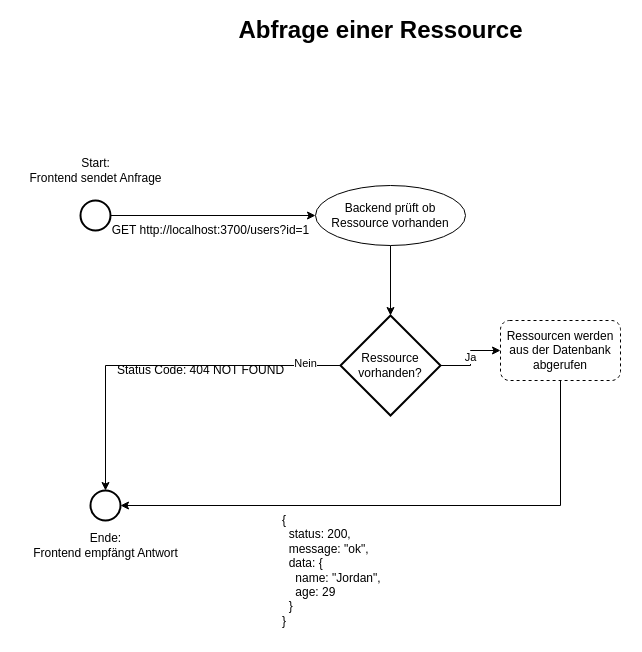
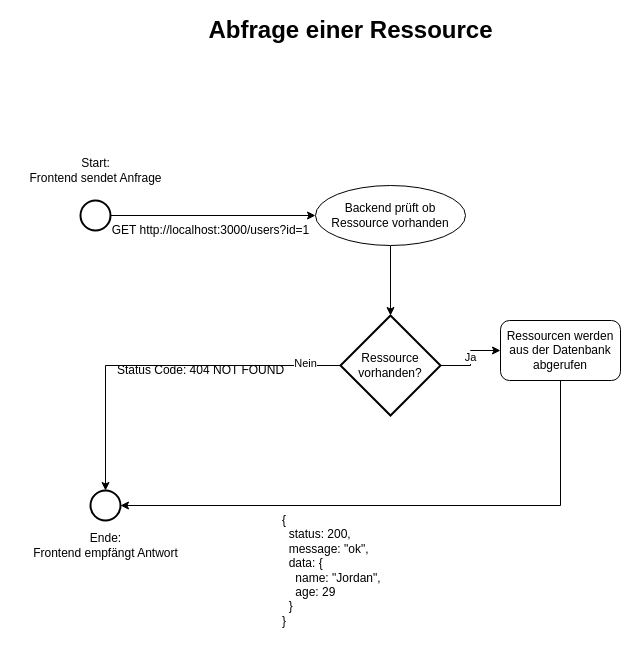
node "Abfrage einer Ressource": moved (381, 31) -> (351, 31)
node "GET http://localhost:3700/users?id=1": label "GET http://localhost:3700/users?id=1" -> "GET http://localhost:3000/users?id=1"
node "Ressourcen werden aus der Datenbank abgerufen": style dashed -> solid
